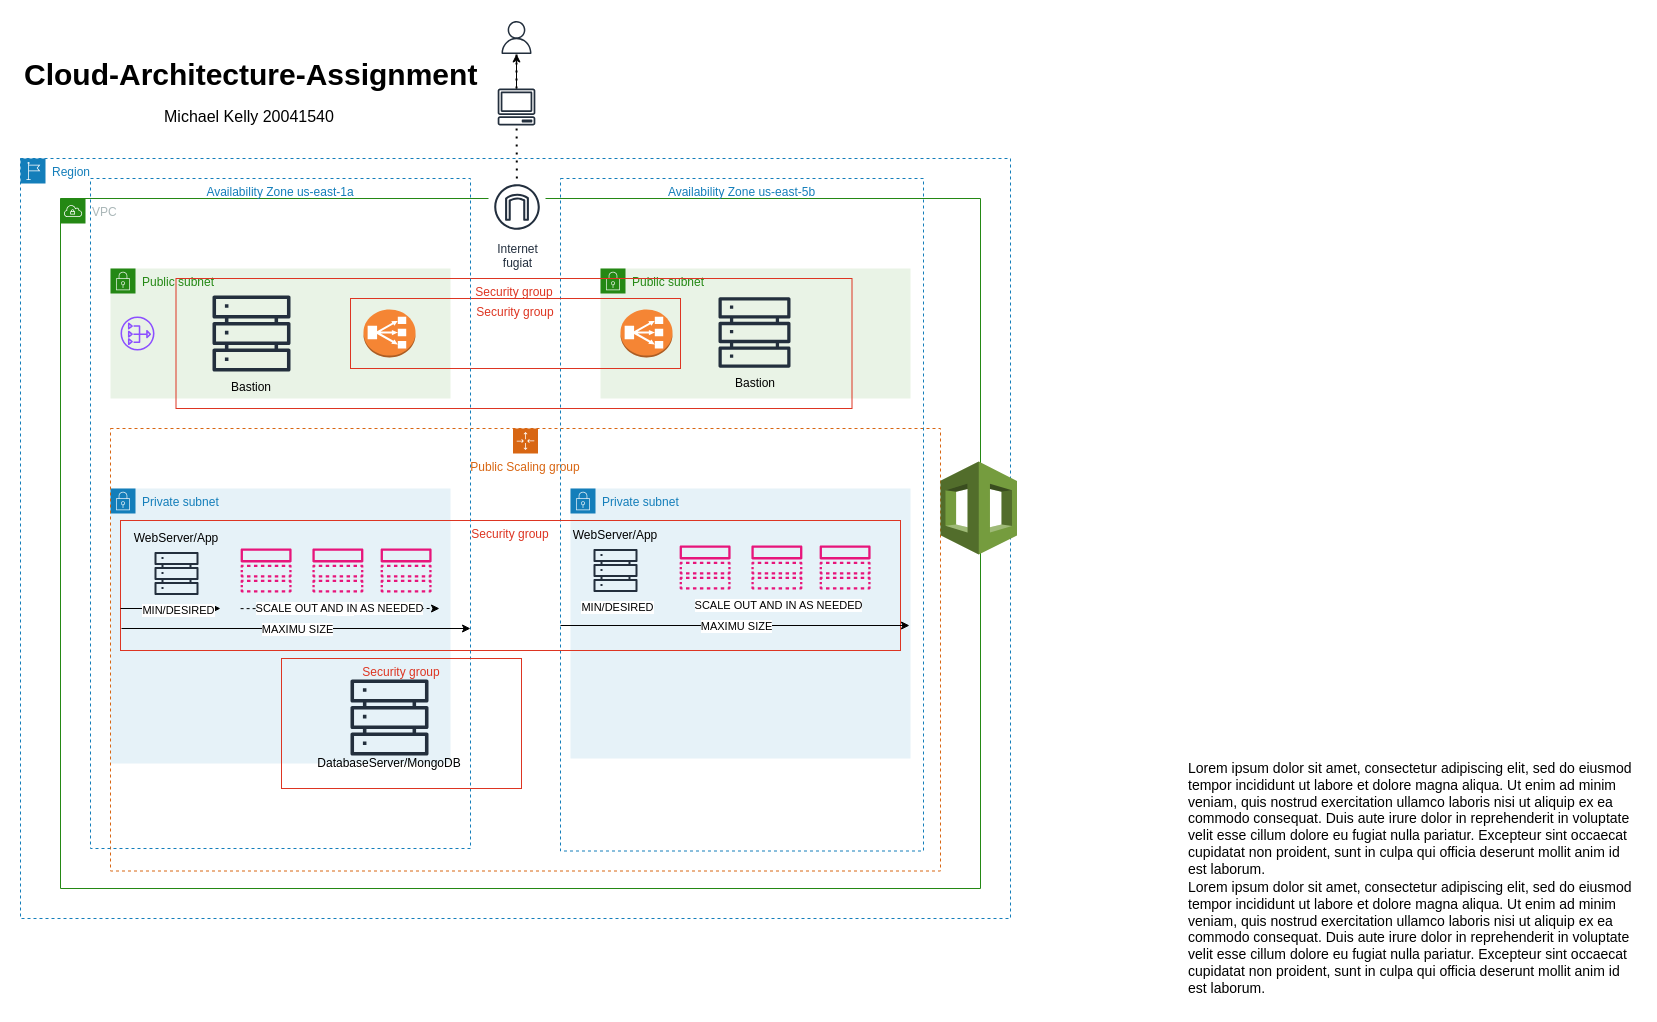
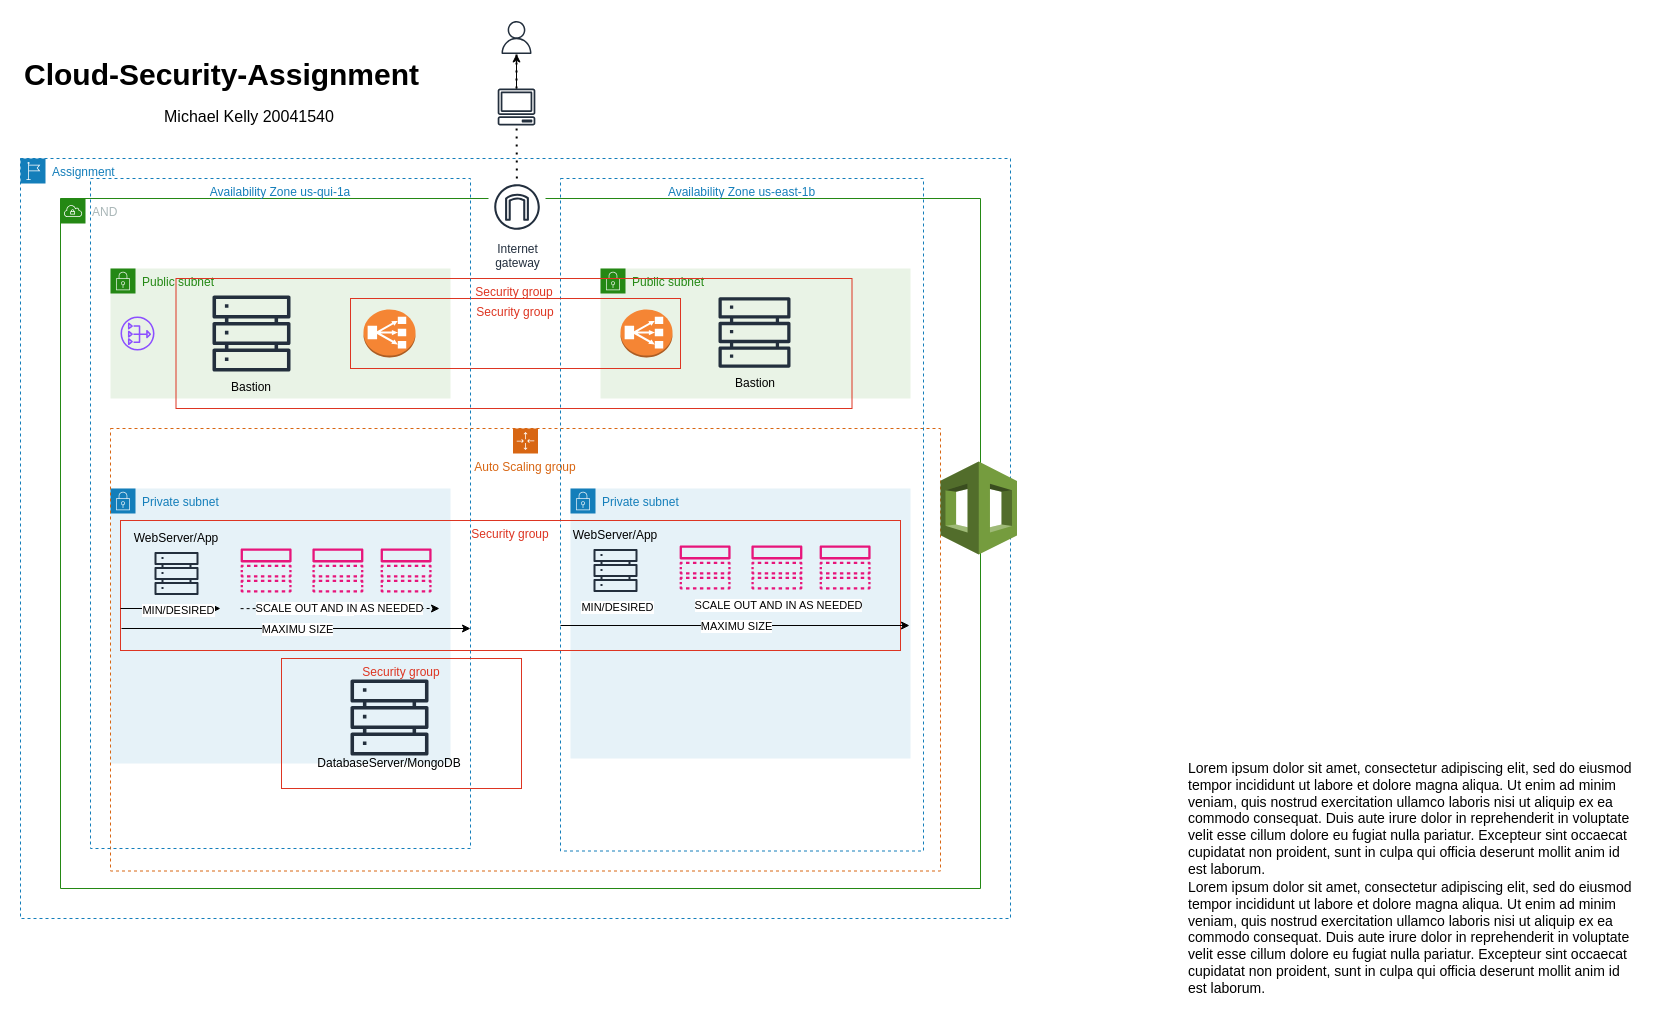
node "Cloud-Architecture-Assignment": label "Cloud-Architecture-Assignment" -> "Cloud-Security-Assignment"
node "Region": label "Region" -> "Assignment"
node "Availability Zone us-east-1a": label "Availability Zone us-east-1a" -> "Availability Zone us-qui-1a"
node "Availability Zone us-east-5b": label "Availability Zone us-east-5b" -> "Availability Zone us-east-1b"
node "VPC": label "VPC" -> "AND"
node "Internet fugiat": label "Internet fugiat" -> "Internet gateway"
node "Public Scaling group": label "Public Scaling group" -> "Auto Scaling group"
